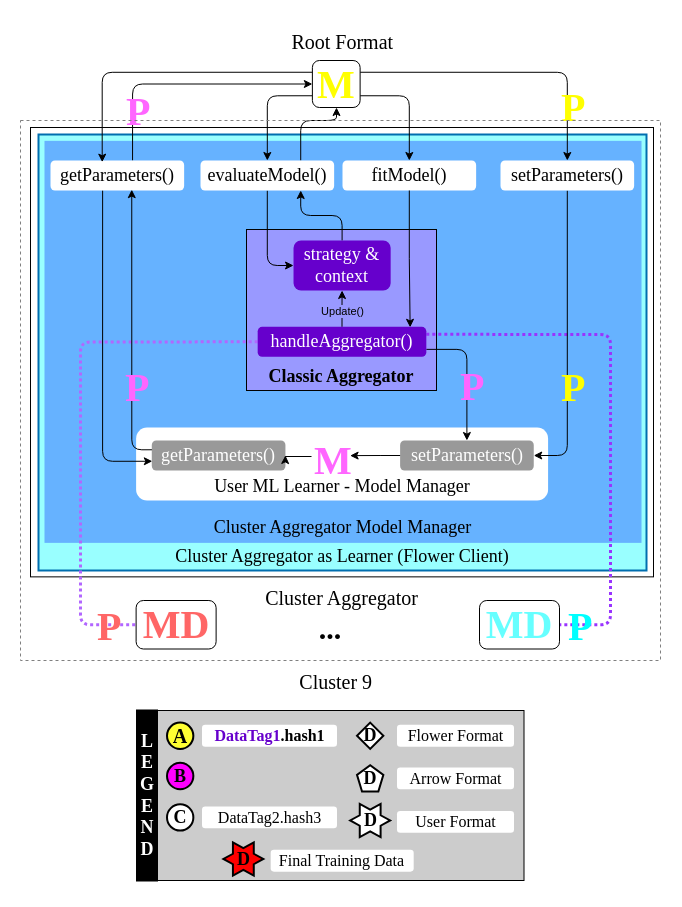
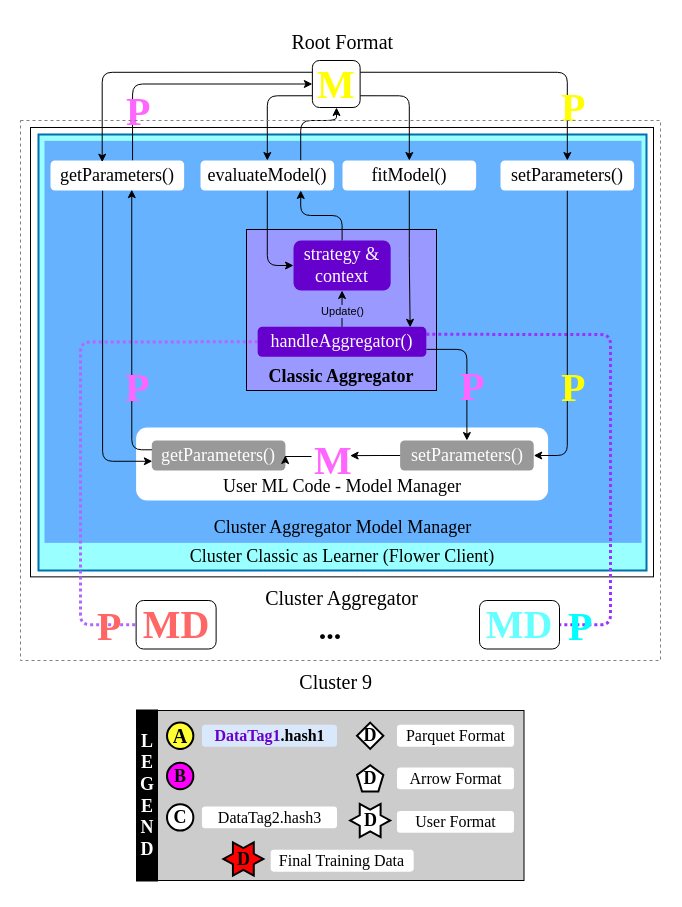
node "User ML Learner - Model Manager": label "User ML Learner - Model Manager" -> "User ML Code - Model Manager"
node "Cluster Aggregator as Learner (Flower Client)": label "Cluster Aggregator as Learner (Flower Client)" -> "Cluster Classic as Learner (Flower Client)"
node "DataTag1.hash1": fillcolor #ffffff -> #dae8fc
node "Flower Format": label "Flower Format" -> "Parquet Format"
